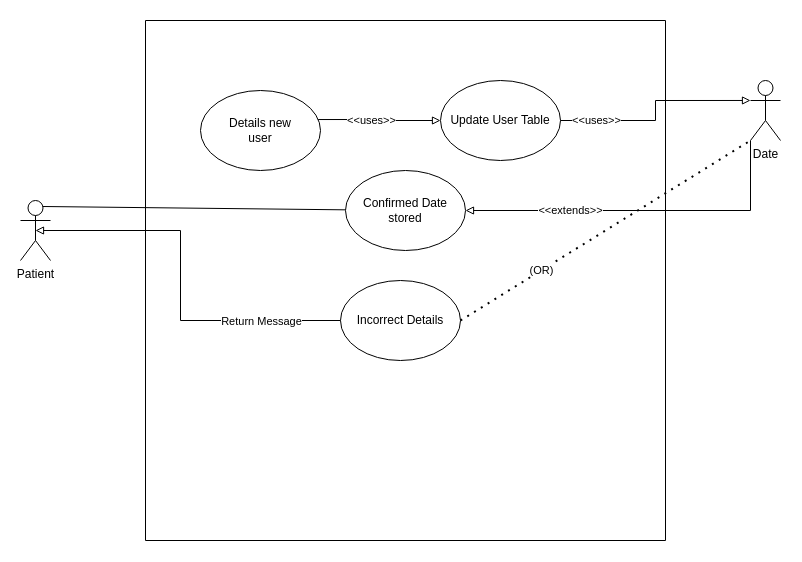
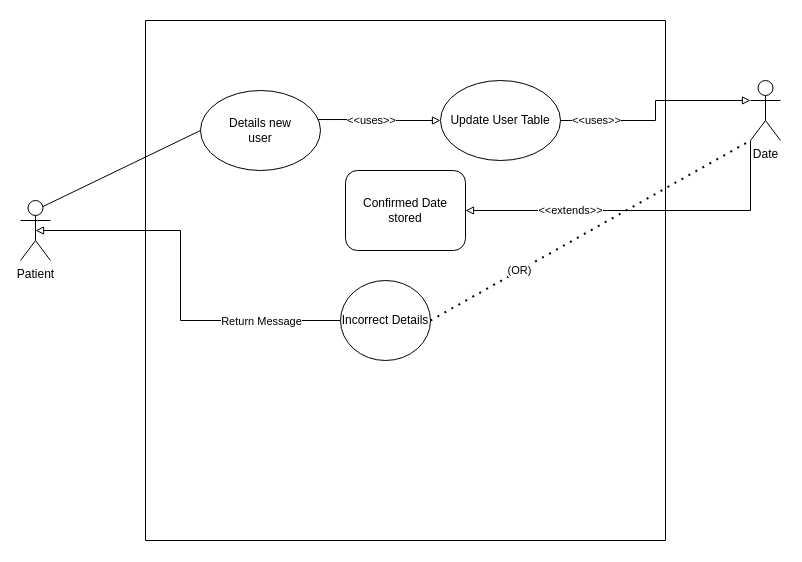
edge "Confirmed Date stored" -- "Patient": now "Details new user" -- "Patient"
node "Confirmed Date stored": shape ellipse -> rounded rectangle
node "Incorrect Details": size 120x80 -> 90x80
